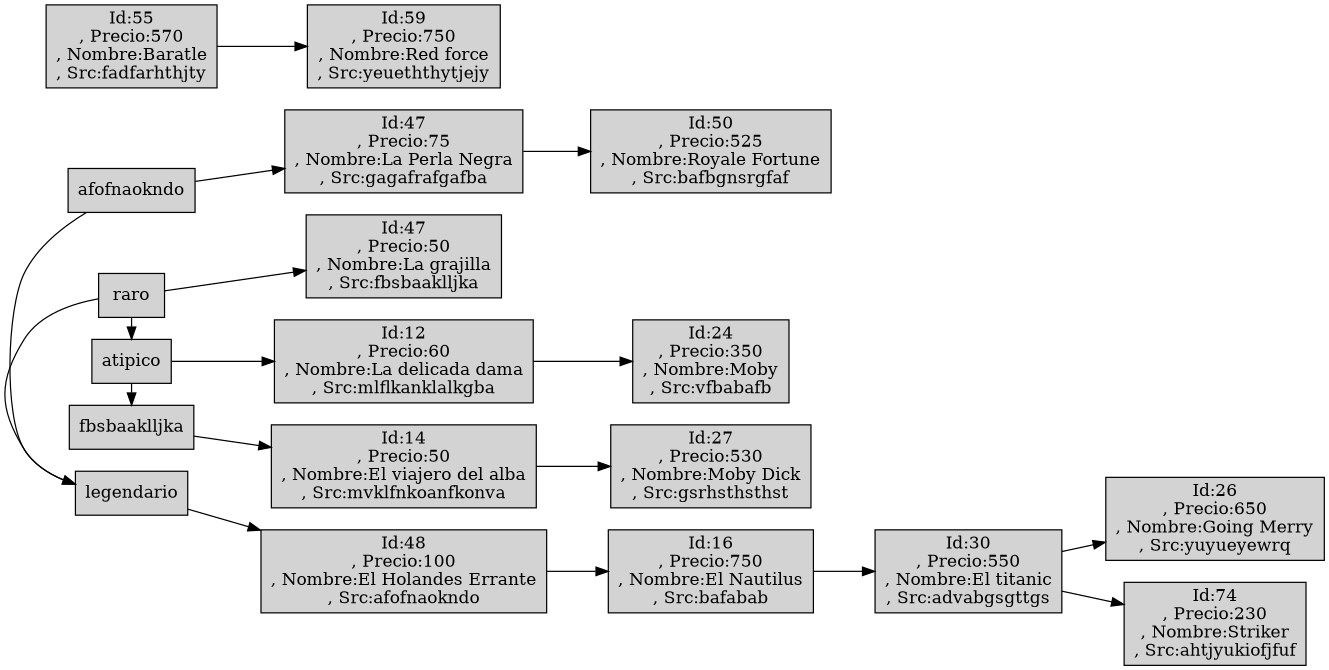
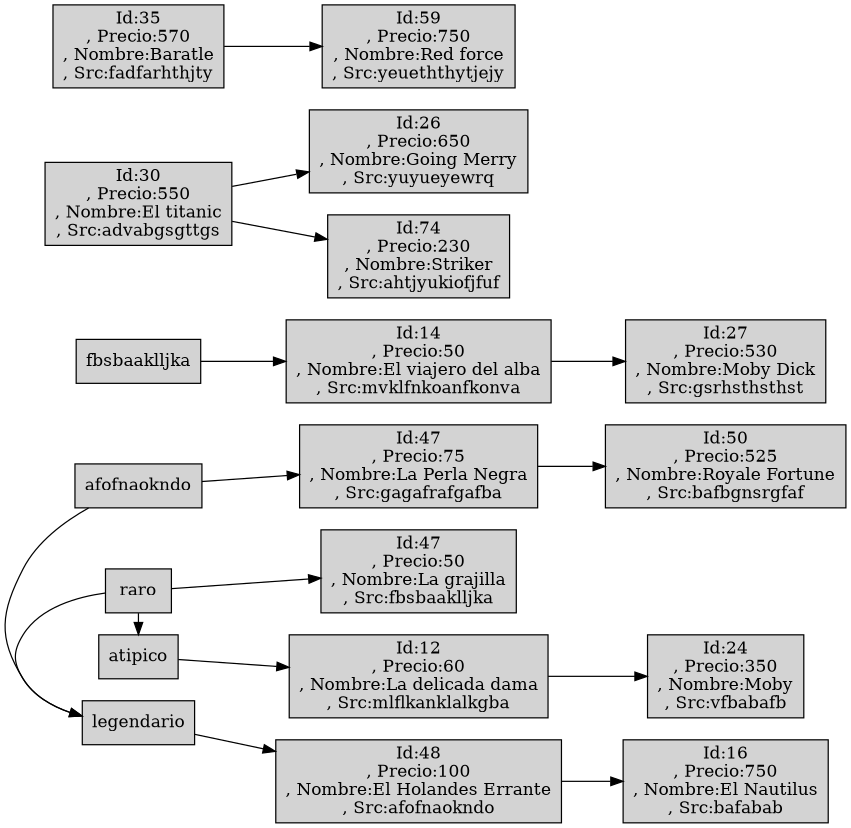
node "Id:55 , Precio:570 , Nombre:Baratle , Src:fadfarhthjty": label "Id:55 , Precio:570 , Nombre:Baratle , Src:fadfarhthjty" -> "Id:35 , Precio:570 , Nombre:Baratle , Src:fadfarhthjty"
edge "atipico" -> "fbsbaaklljka": removed
edge "Id:16 , Precio:750 , Nombre:El Nautilus , Src:bafabab" -> "Id:30 , Precio:550 , Nombre:El titanic , Src:advabgsgttgs": removed
